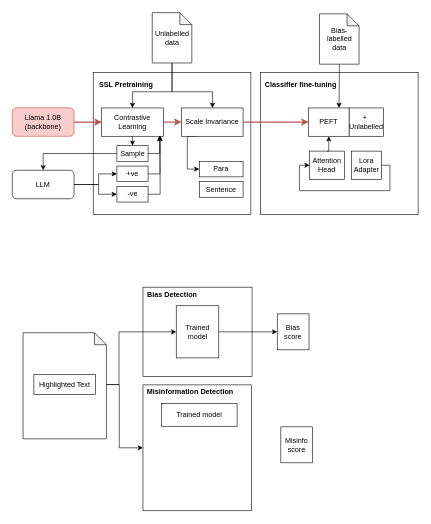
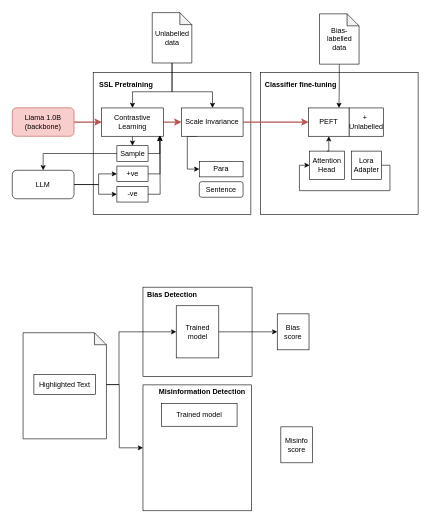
node "Sentence": shape rectangle -> rounded rectangle
node "Misinformation Detection": moved (190, 392) -> (202, 392)
